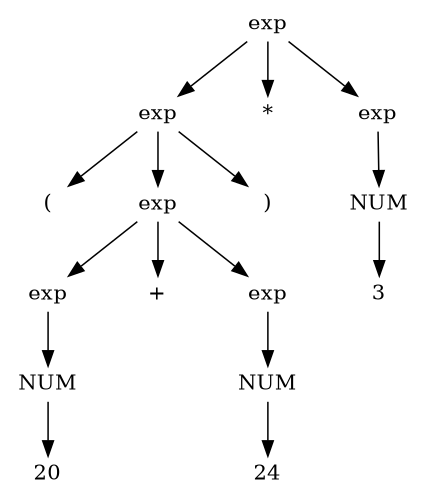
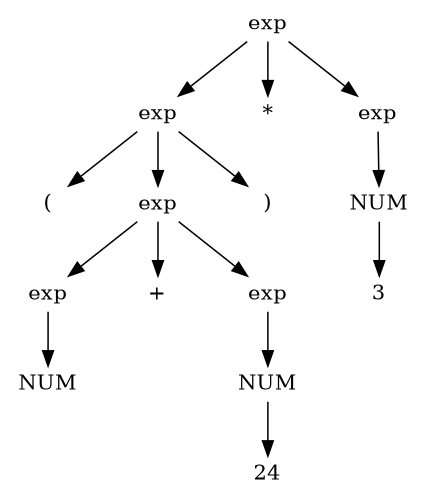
node "20": removed
